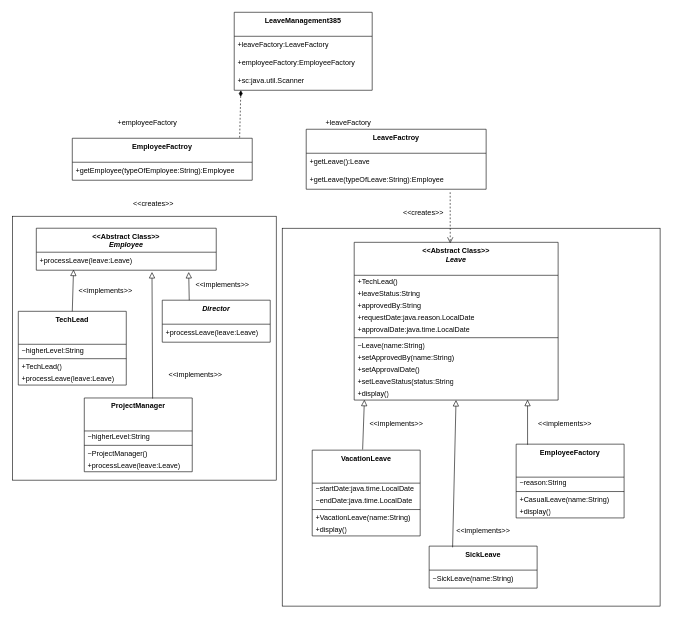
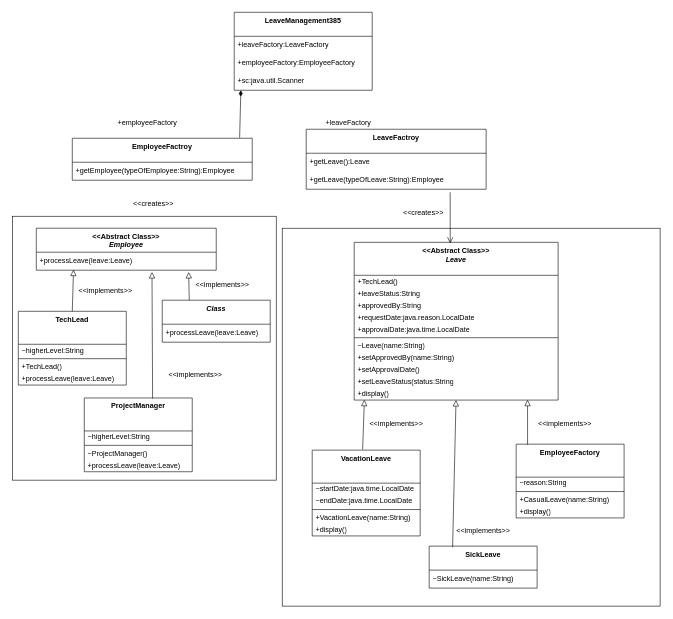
edge "EmployeeFactroy" -> "+sc:java.util.Scanner": style dashed -> solid
edge "+getLeave(typeOfLeave:String):Employee" -> "<<Abstract Class>> Leave": style dashed -> solid
node "Director": label "Director" -> "Class"
